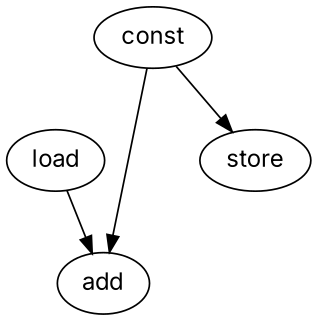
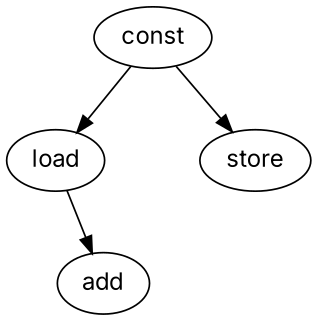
edge "const" -> "add": now "const" -> "load"
